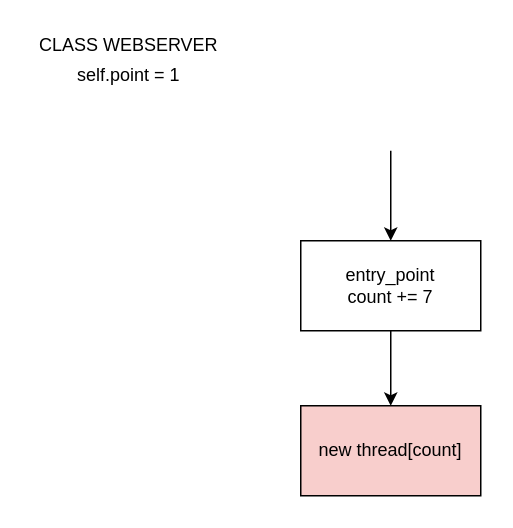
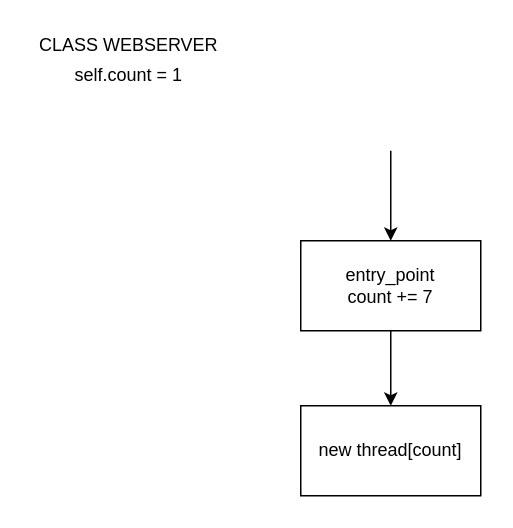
node "self.point = 1": label "self.point = 1" -> "self.count = 1"
node "new thread[count]": fillcolor #f8cecc -> #ffffff
